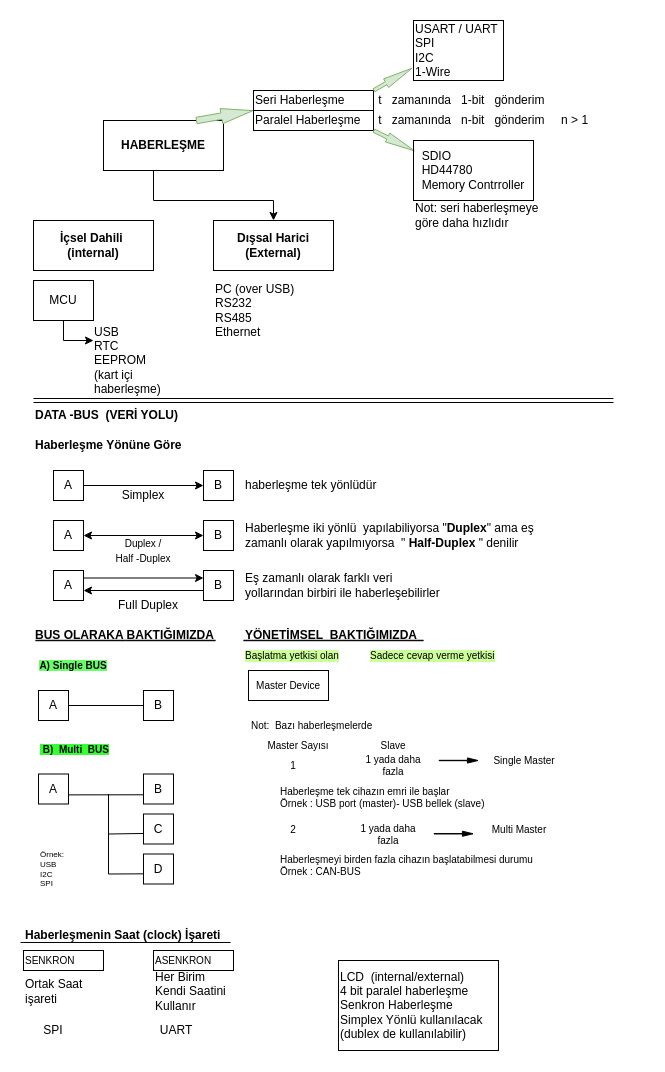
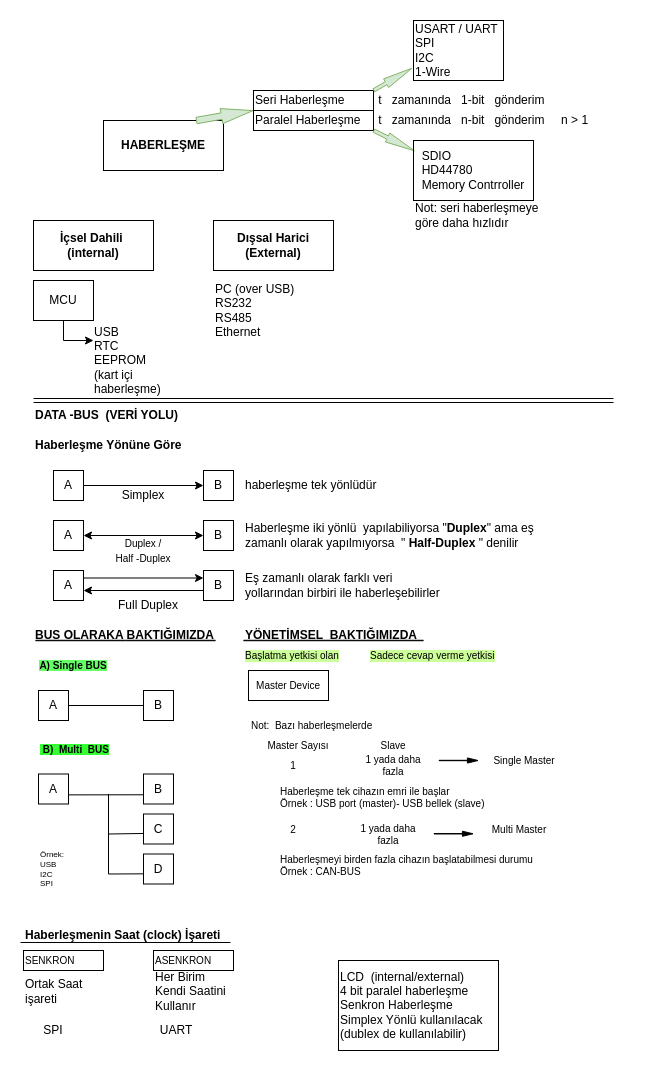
edge "HABERLEŞME" -> "Dışsal Harici (External)": removed
